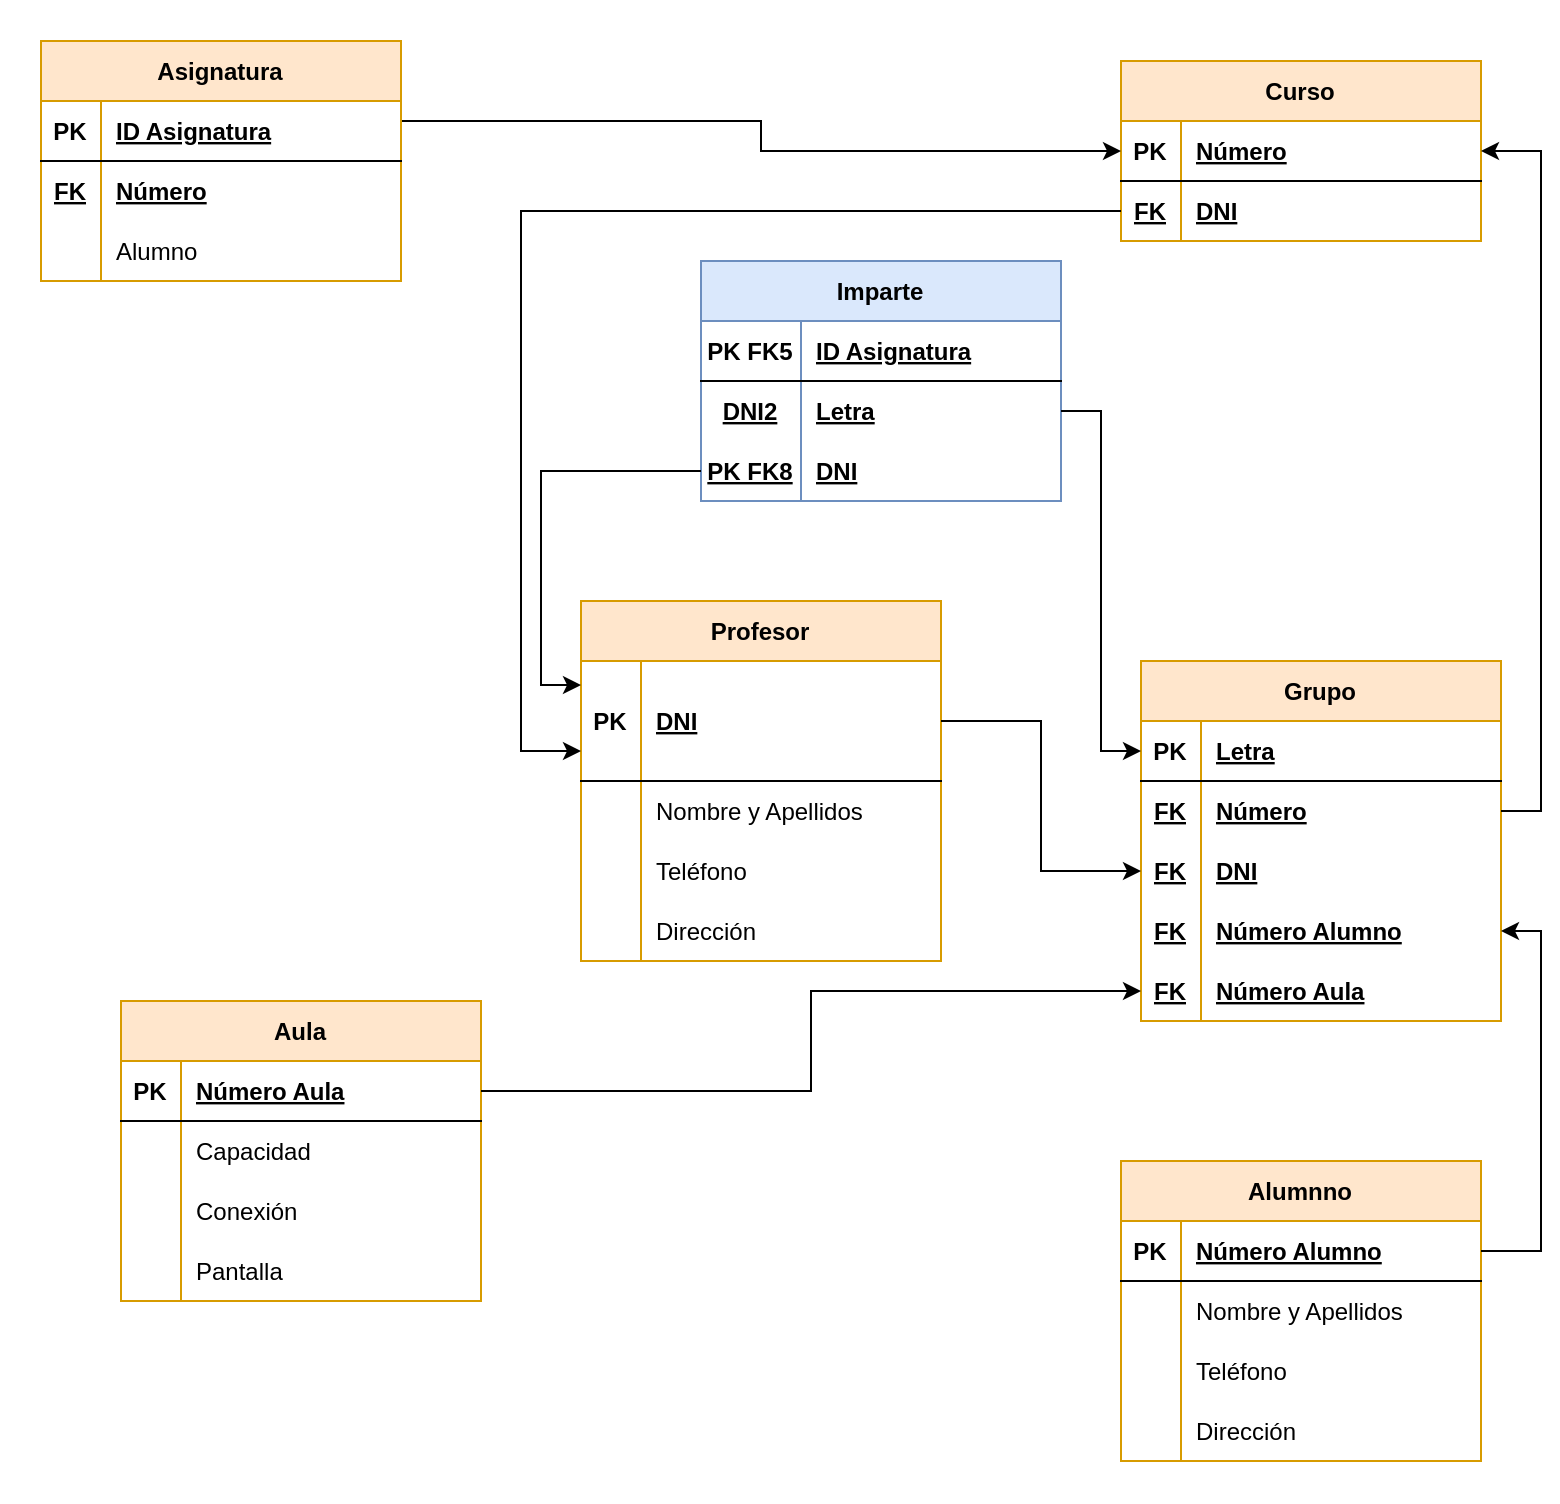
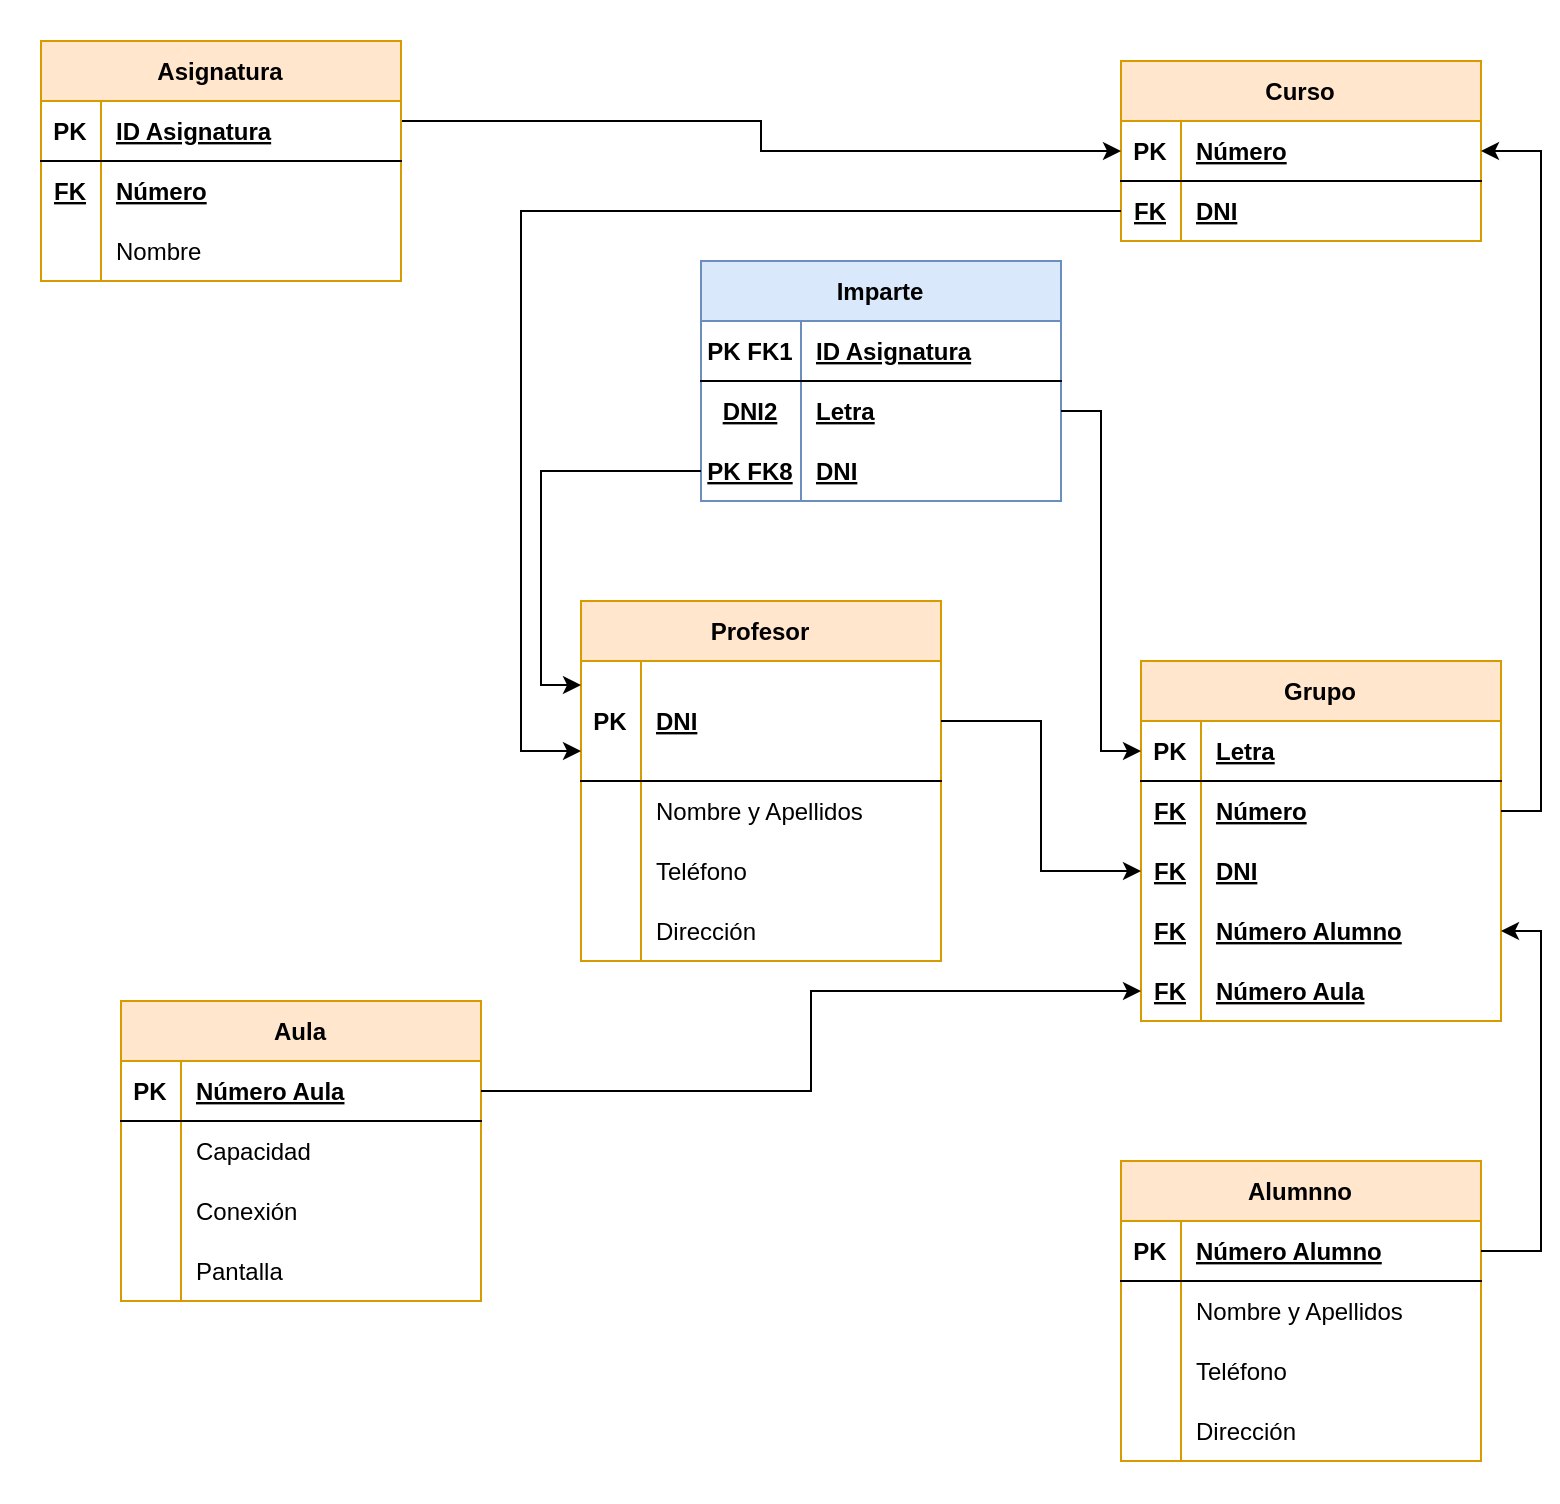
node "Alumno": label "Alumno" -> "Nombre"
node "PK FK5": label "PK FK5" -> "PK FK1"
